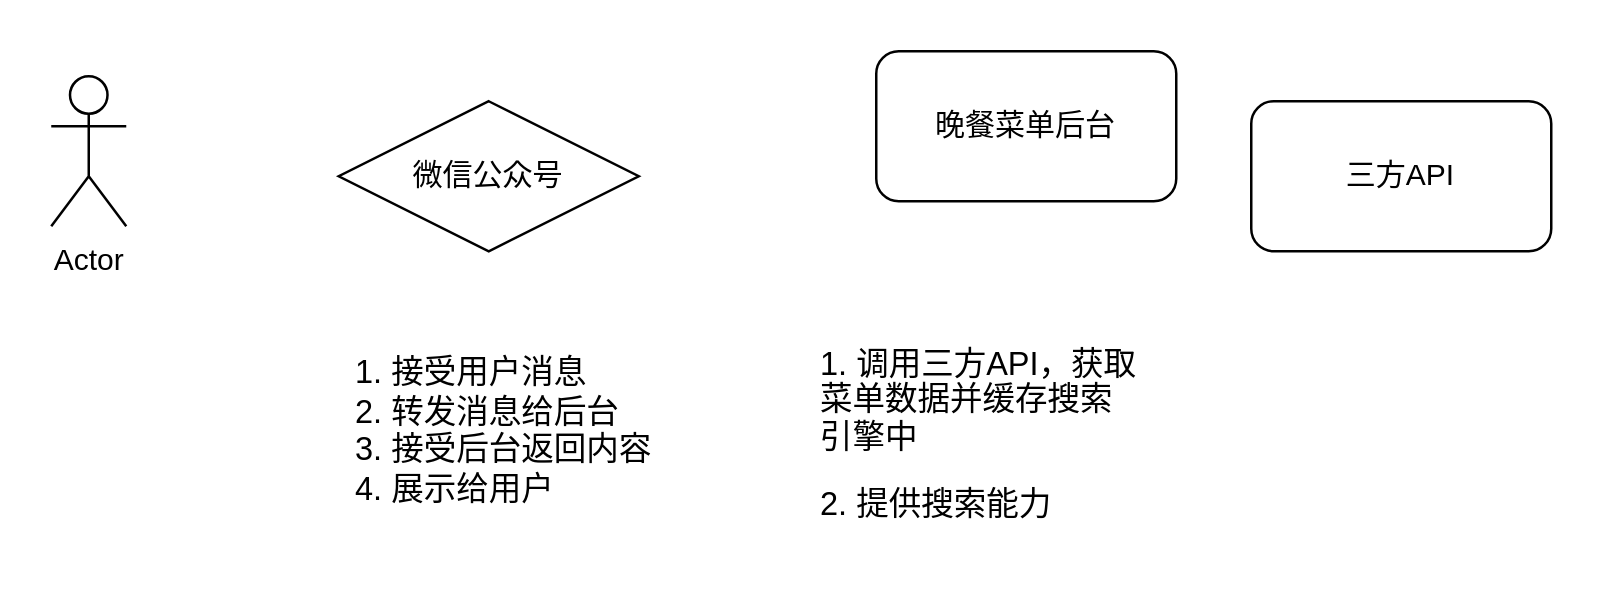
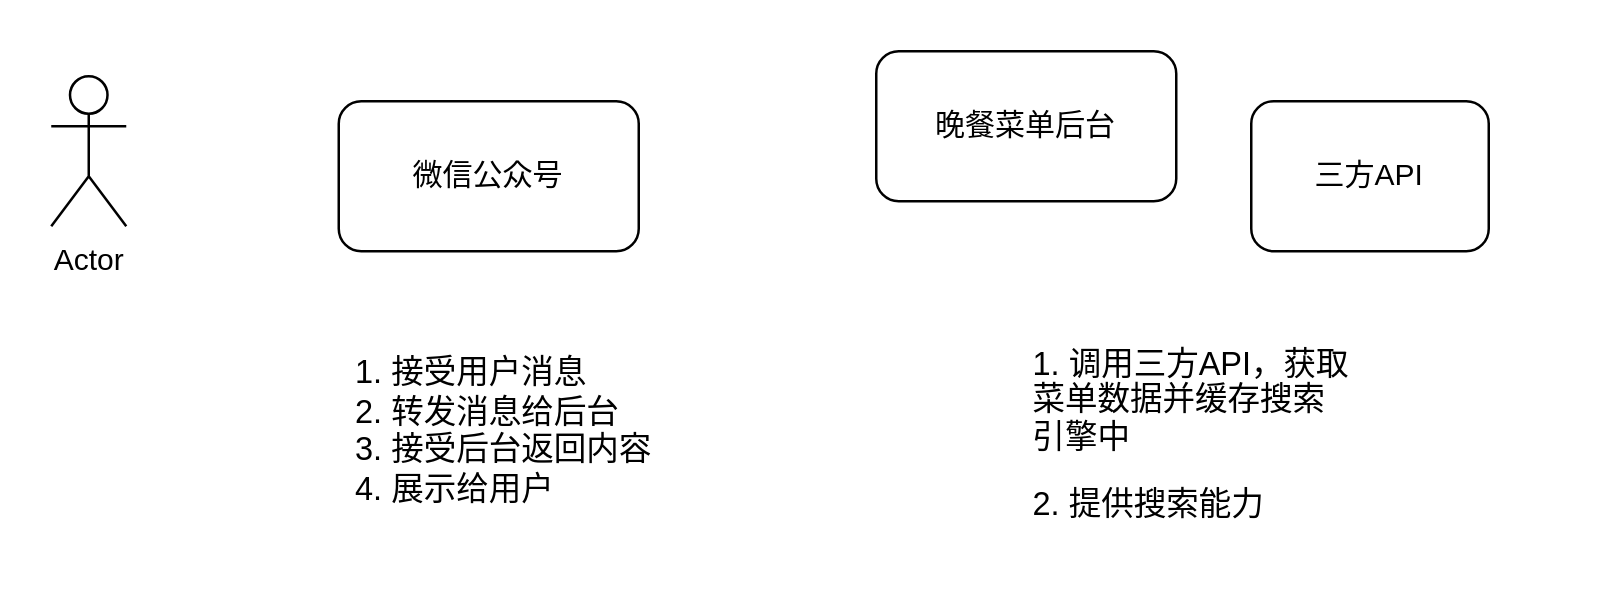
node "微信公众号": shape diamond -> rounded rectangle
node "三方API": size 300x150 -> 238x150
node "1. 调用三方API，获取菜单数据并缓存搜索引擎中 2. 提供搜索能力": moved (976, 426) -> (1189, 426)
